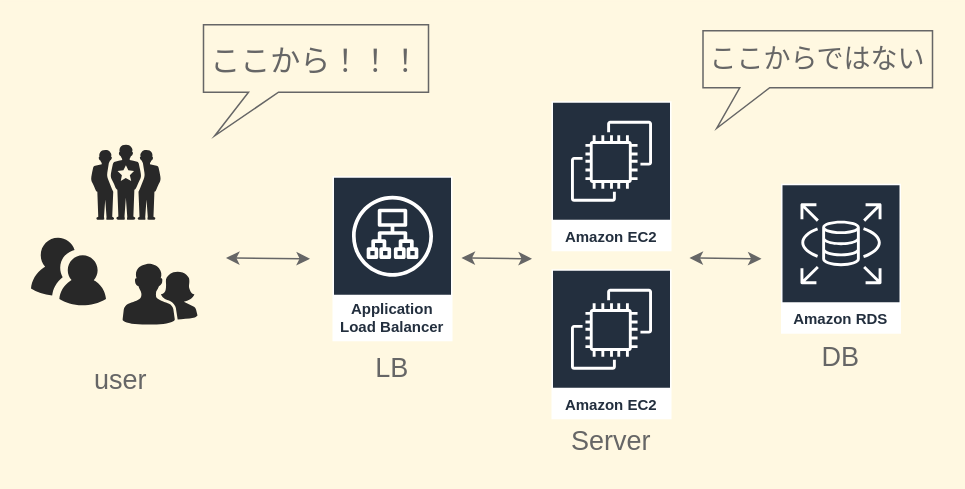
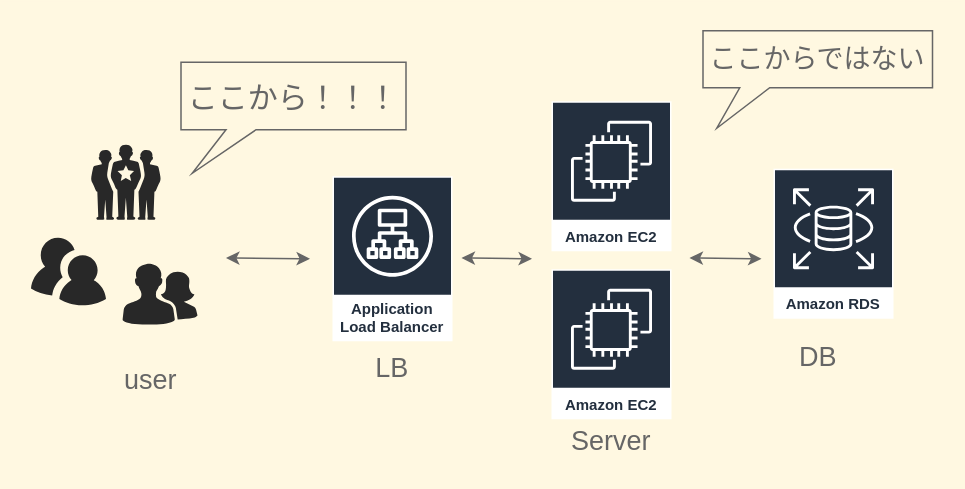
node "ここから！！！": moved (316, 80) -> (293, 118)
node "Amazon RDS": moved (841, 259) -> (833, 244)
node "DB": moved (841, 358) -> (818, 358)
node "user": moved (121, 380) -> (151, 380)
